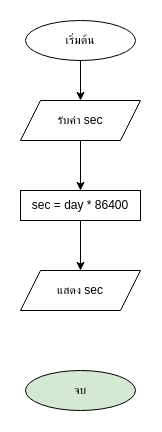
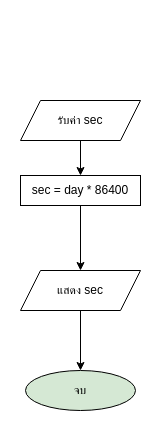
node "เริ่มต้น": removed
edge "เริ่มต้น" -> "รับค่า sec": removed
node "sec = day * 86400": moved (81, 206) -> (81, 191)
edge "แสดง sec" -> "จบ": added
